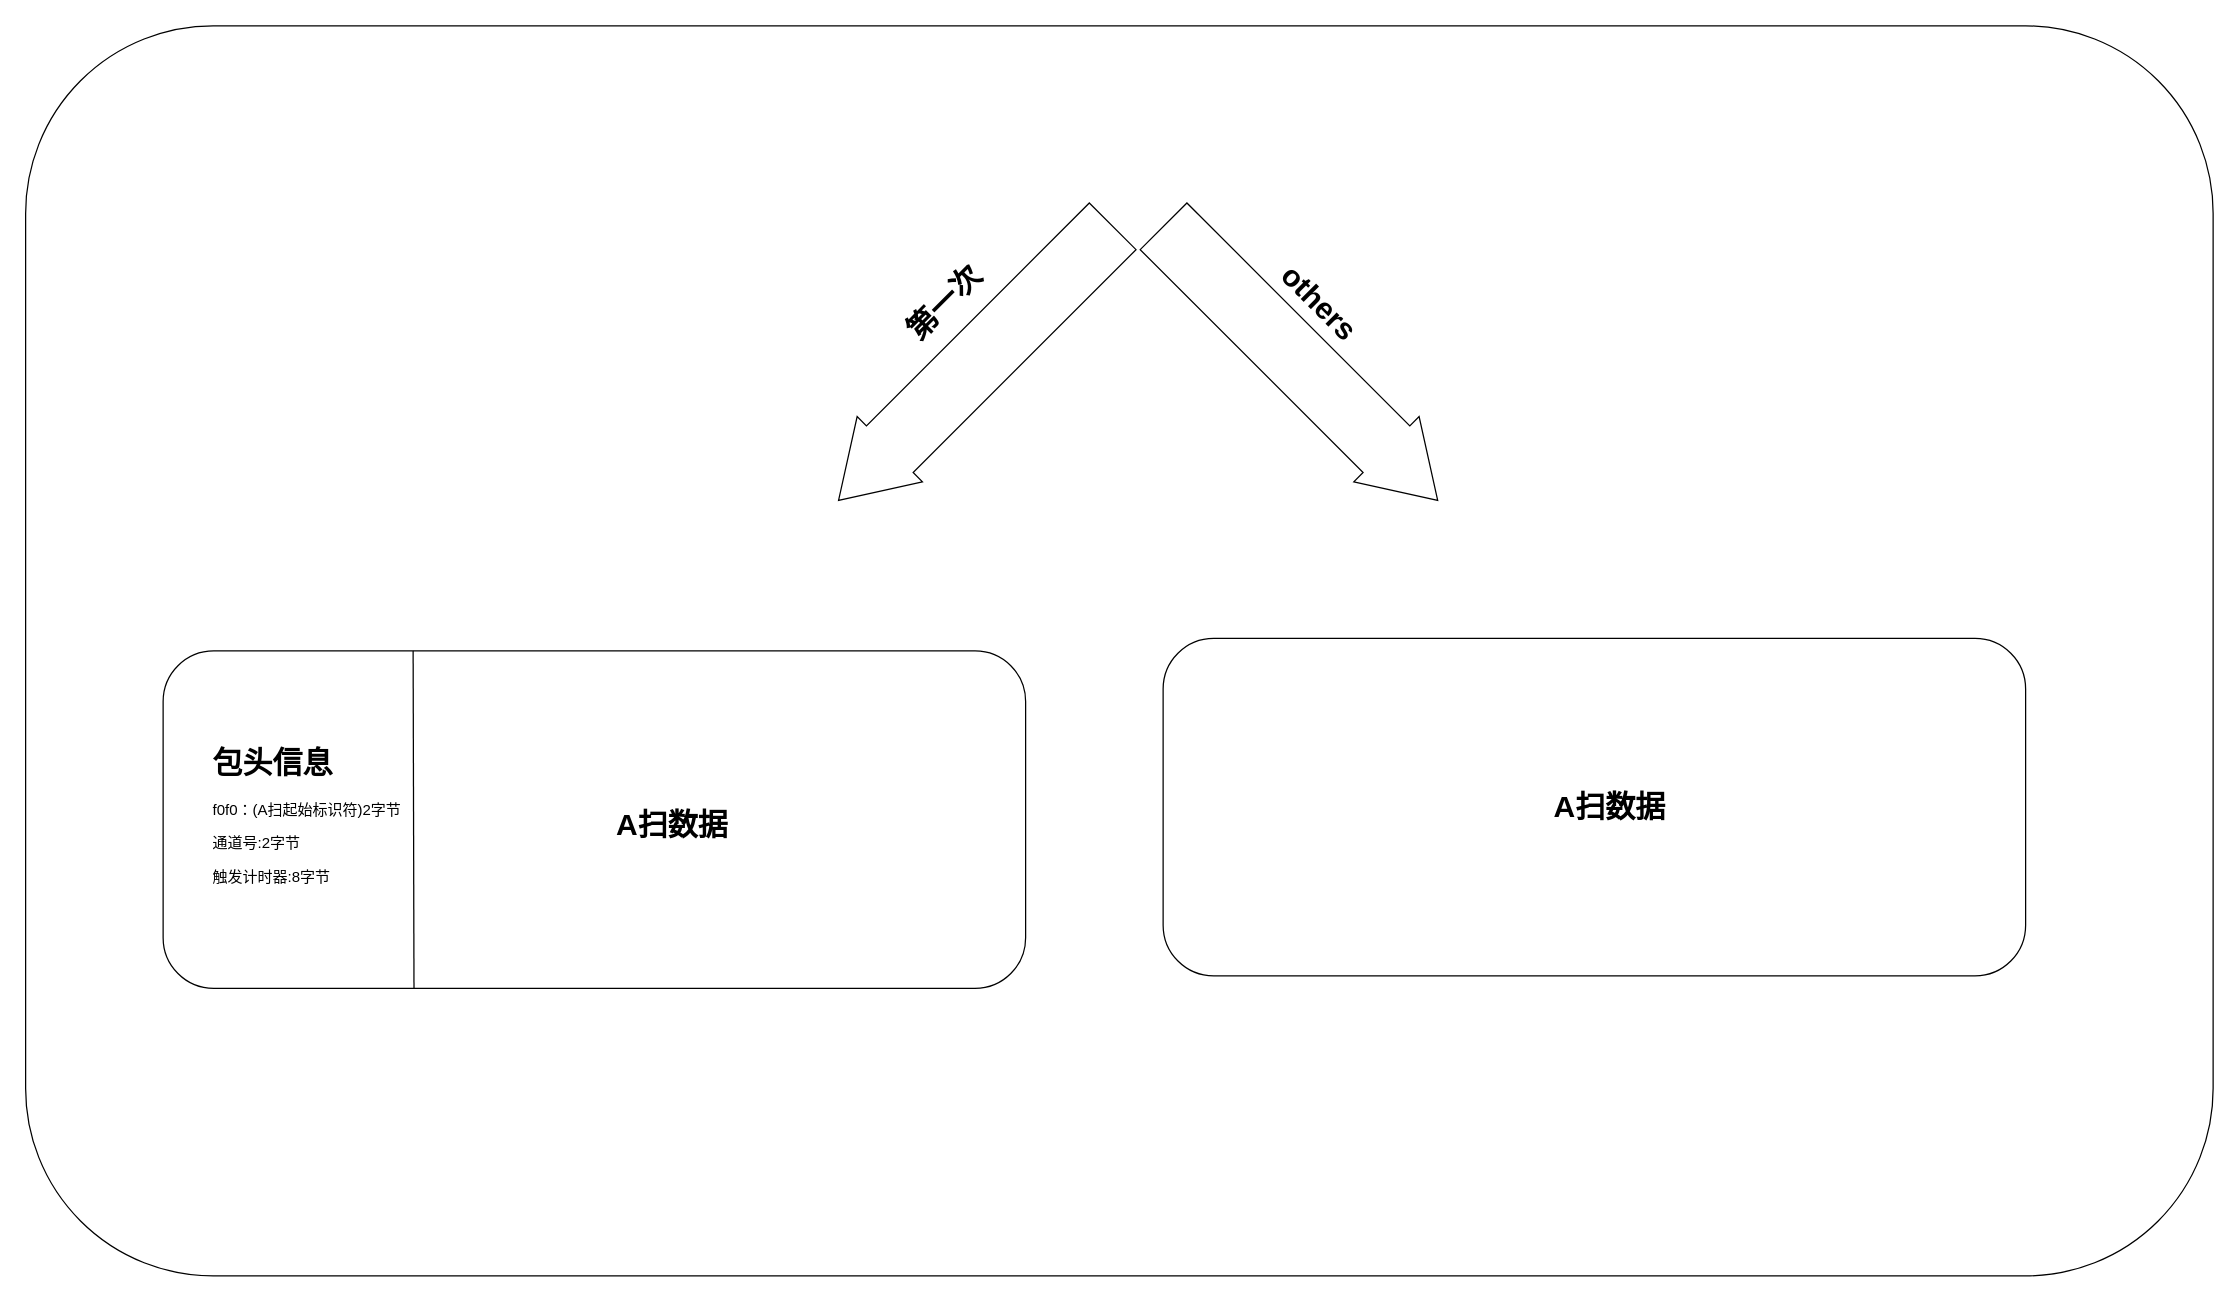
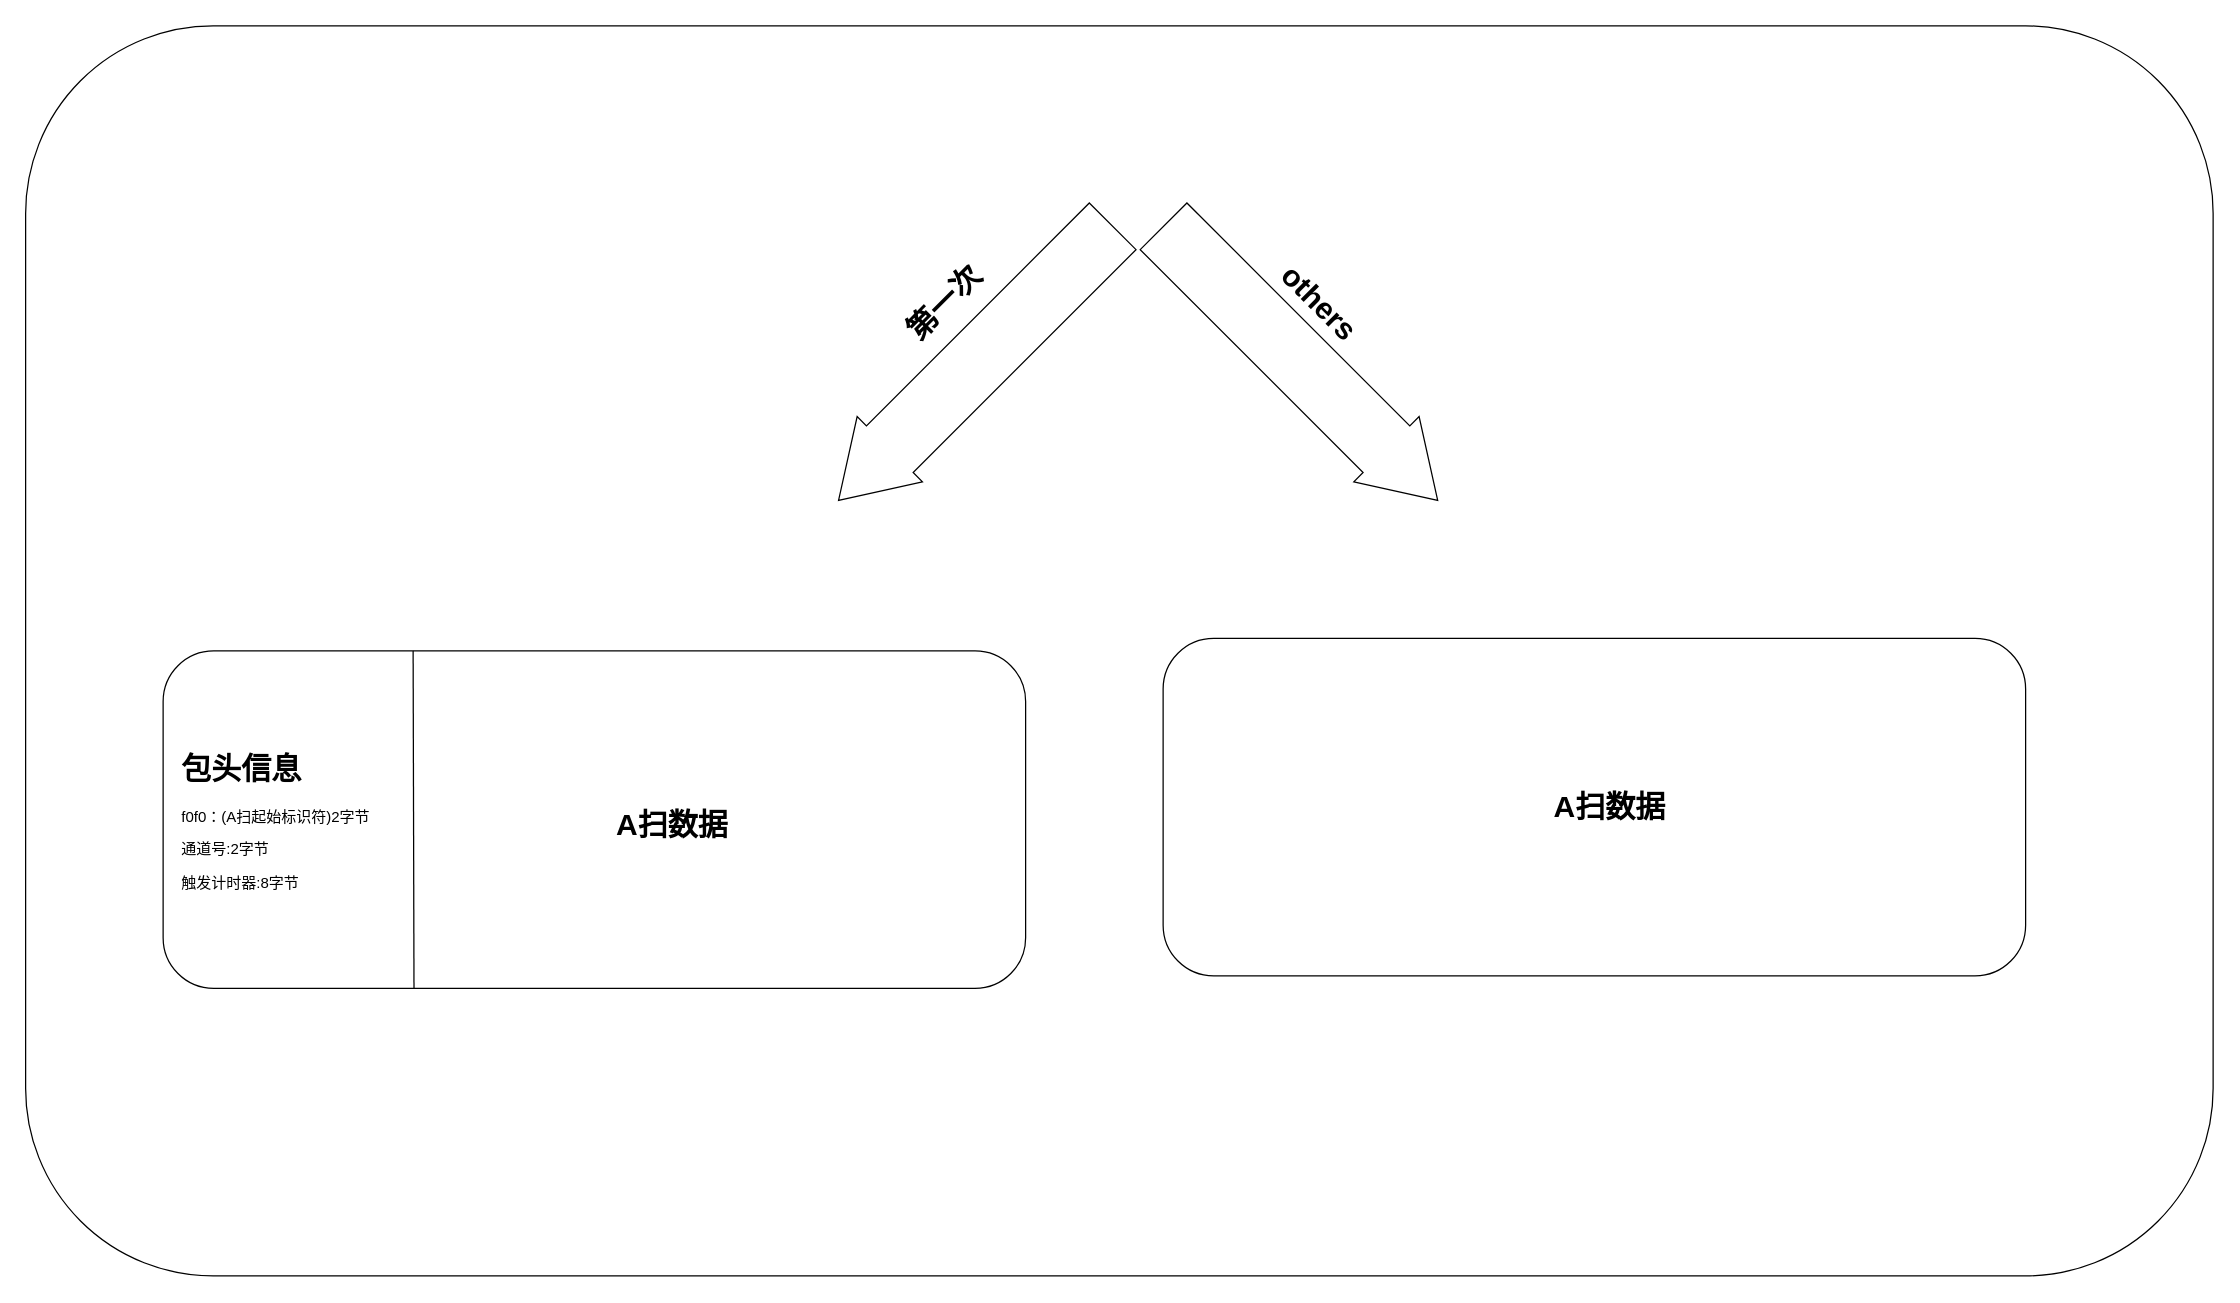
node "包头信息f0f0：(A扫起始标识符)2字节 通道号:2字节 触发计时器:8字节": moved (326, 813) -> (294, 819)
